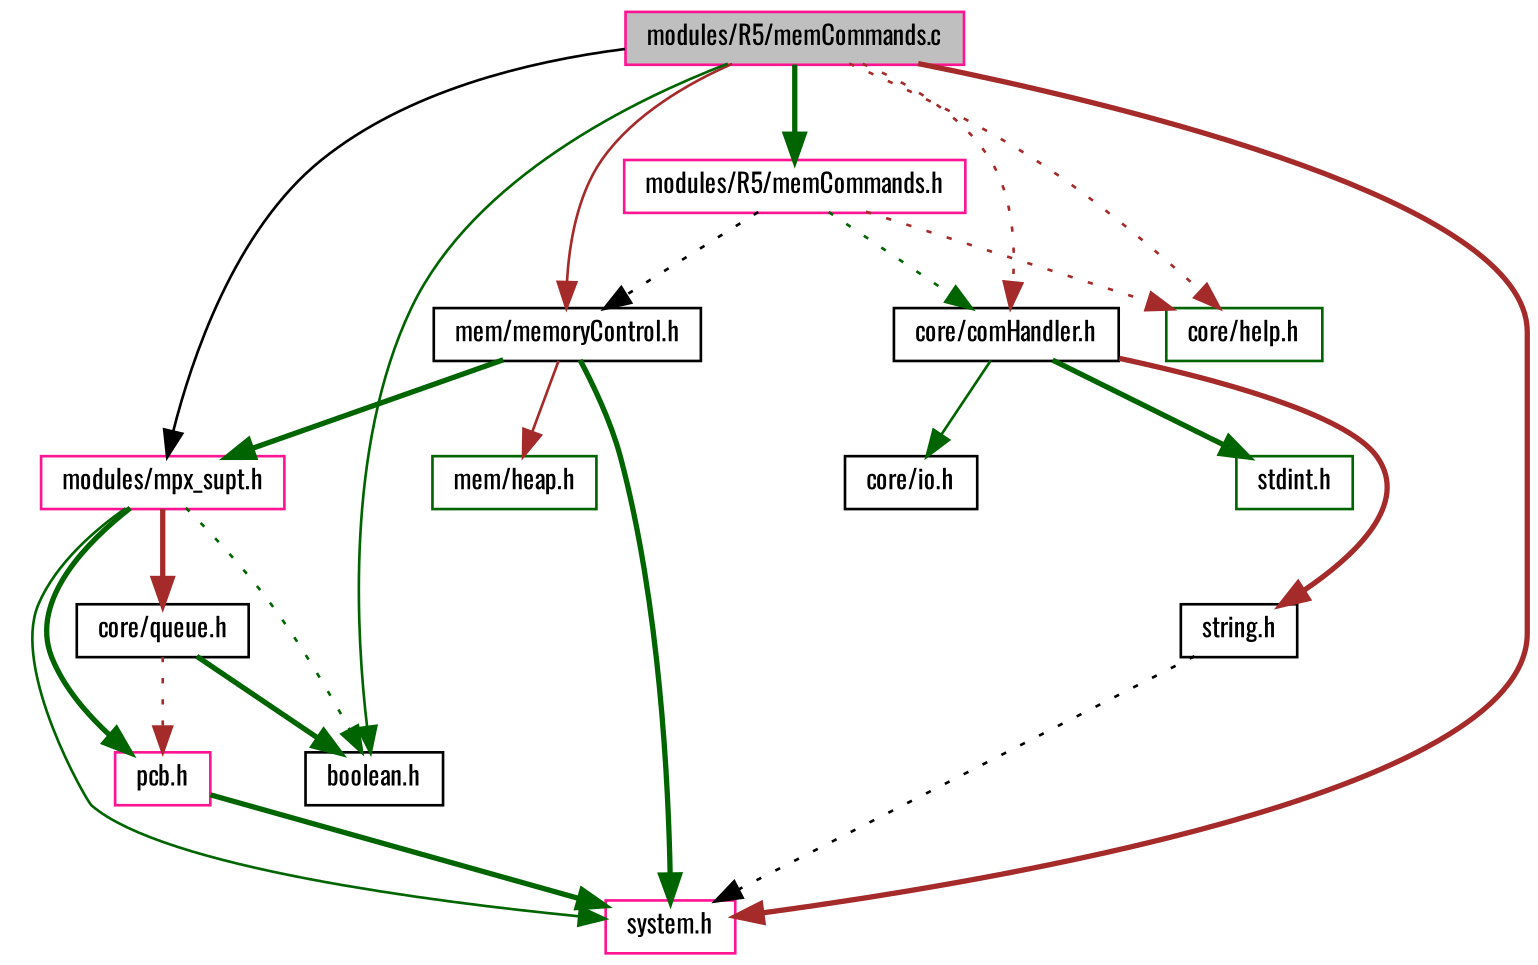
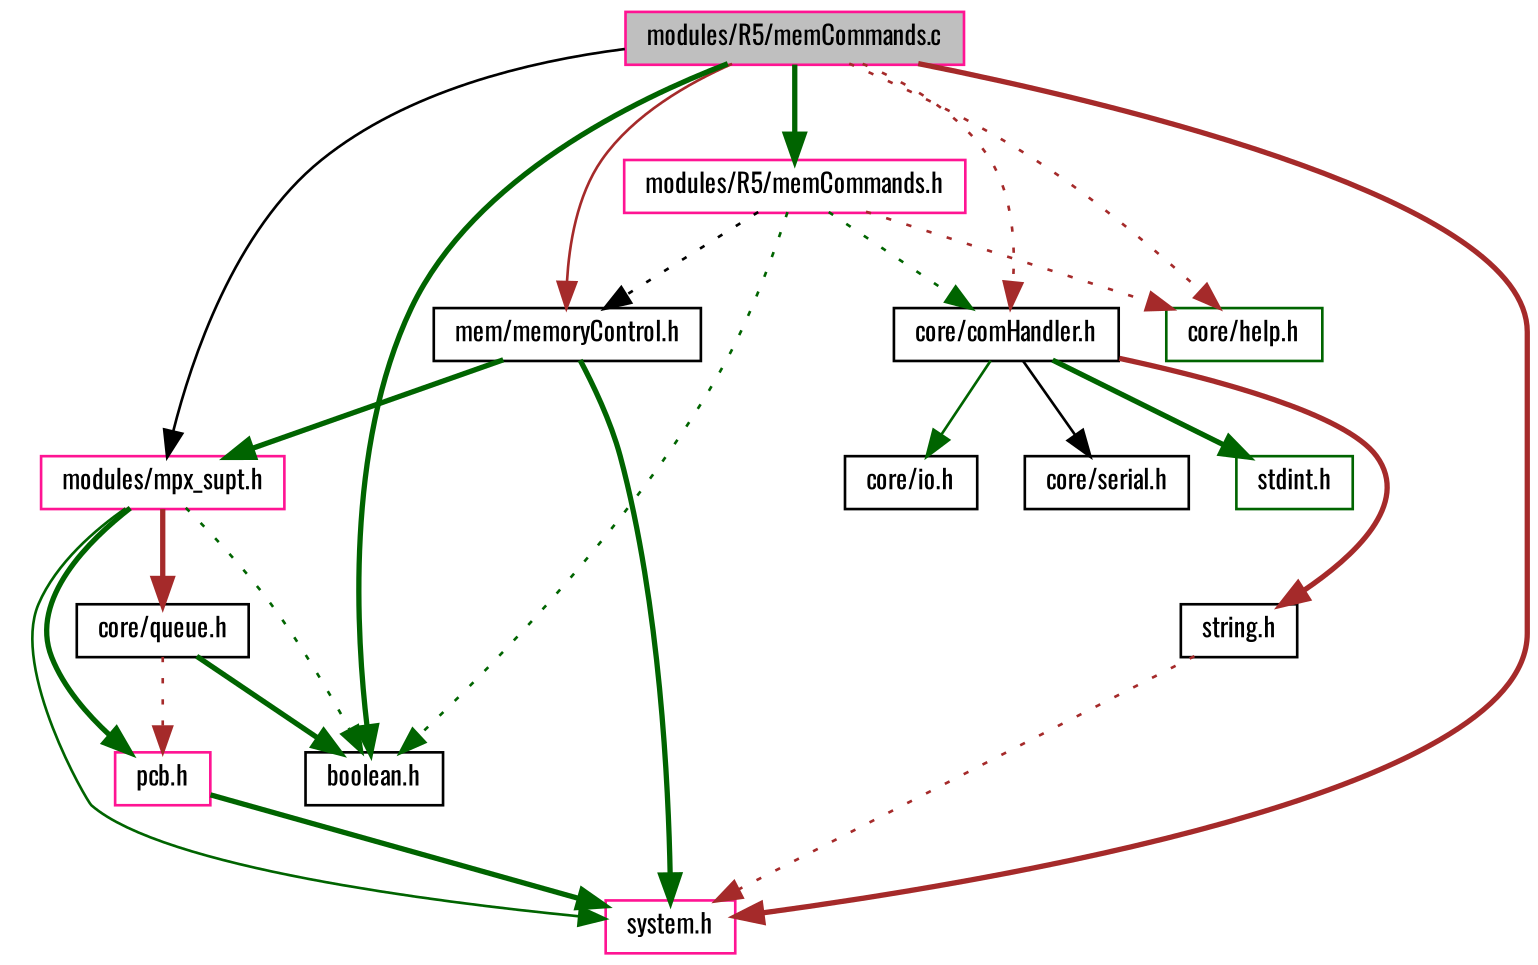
edge "modules/R5/memCommands.c" -> "boolean.h": style solid -> bold
node "mem/heap.h": removed
edge "modules/R5/memCommands.h" -> "boolean.h": added
node "core/serial.h": added
edge "string.h" -> "system.h": color black -> brown
